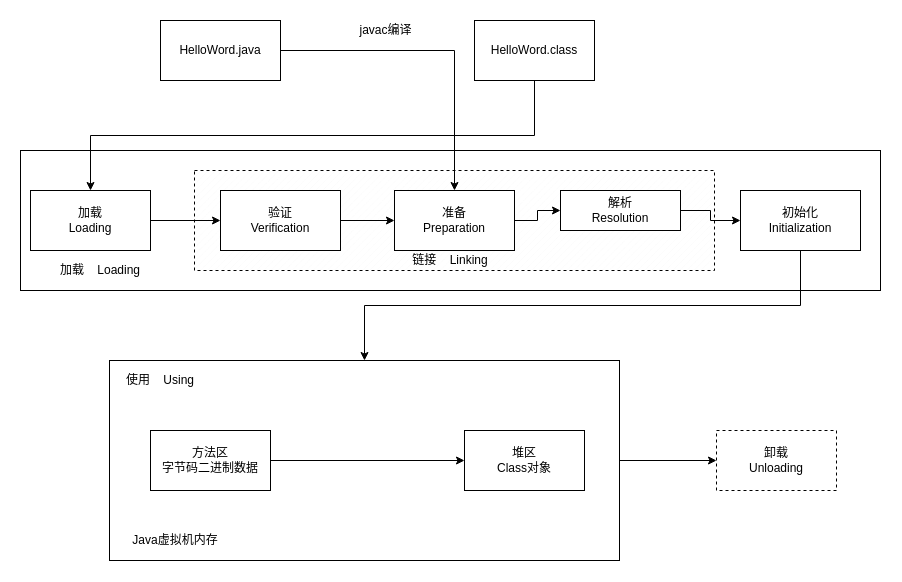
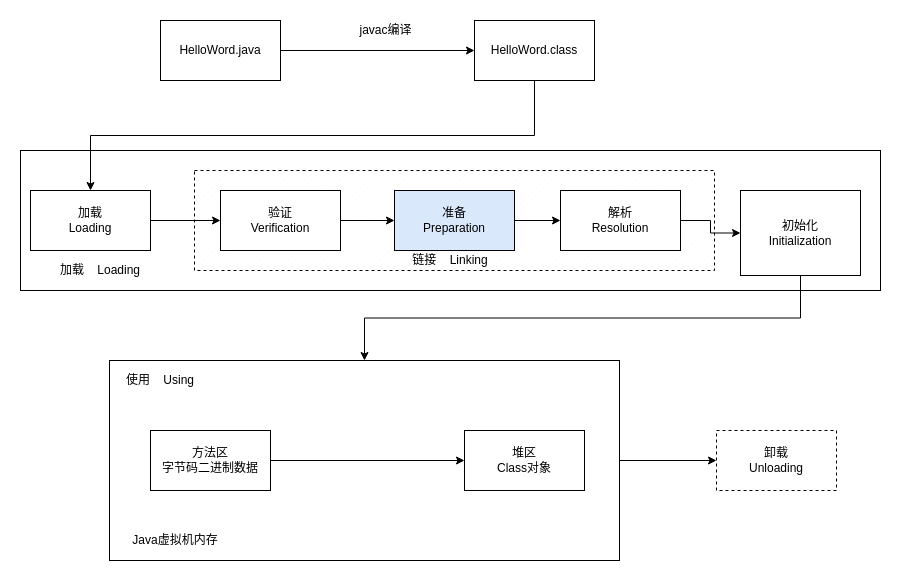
edge "HelloWord.java" -> "准备 Preparation": now "HelloWord.java" -> "HelloWord.class"
node "解析 Resolution": size 120x40 -> 120x60
node "准备 Preparation": fillcolor #ffffff -> #dae8fc
node "初始化 Initialization": size 120x60 -> 120x85
